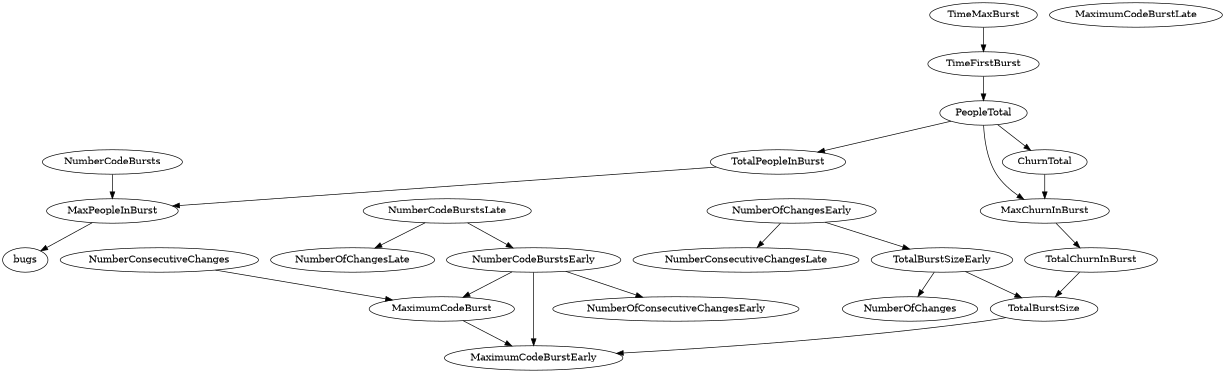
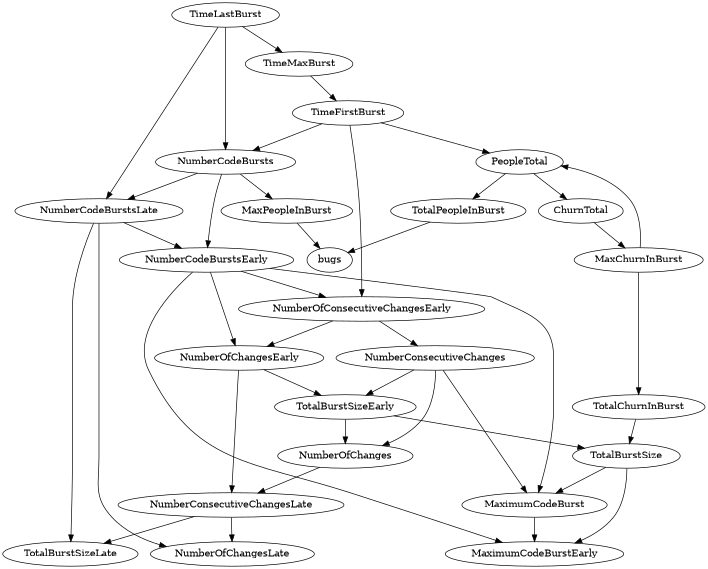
node "TimeLastBurst": added
node "MaximumCodeBurstLate": removed
edge "TimeFirstBurst" -> "NumberCodeBursts": added
edge "PeopleTotal" -> "MaxChurnInBurst": reversed
edge "NumberCodeBursts" -> "NumberCodeBurstsLate": added
edge "TotalPeopleInBurst" -> "MaxPeopleInBurst": now "TotalPeopleInBurst" -> "bugs"
edge "NumberCodeBursts" -> "NumberCodeBurstsEarly": added
edge "TimeFirstBurst" -> "NumberOfConsecutiveChangesEarly": added
edge "NumberCodeBurstsEarly" -> "NumberOfChangesEarly": added
edge "NumberOfConsecutiveChangesEarly" -> "NumberOfChangesEarly": added
edge "NumberOfConsecutiveChangesEarly" -> "NumberConsecutiveChanges": added
edge "NumberConsecutiveChanges" -> "TotalBurstSizeEarly": added
edge "NumberConsecutiveChanges" -> "NumberOfChanges": added
edge "TotalBurstSize" -> "MaximumCodeBurst": added
edge "NumberOfChanges" -> "NumberConsecutiveChangesLate": added
edge "NumberConsecutiveChangesLate" -> "NumberOfChangesLate": added
node "TotalBurstSizeLate": added
